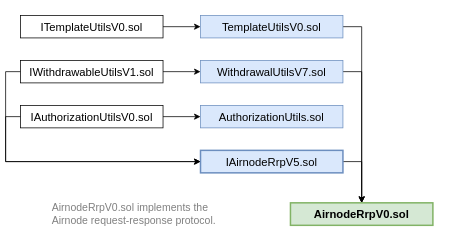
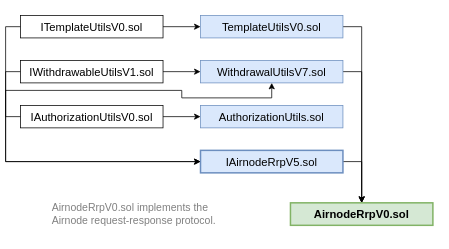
edge "ITemplateUtilsV0.sol" -> "IAirnodeRrpV5.sol": added
edge "IAuthorizationUtilsV0.sol" -> "IAirnodeRrpV5.sol": now "IAuthorizationUtilsV0.sol" -> "WithdrawalUtilsV7.sol"
